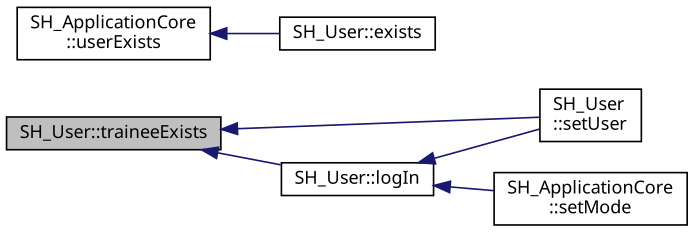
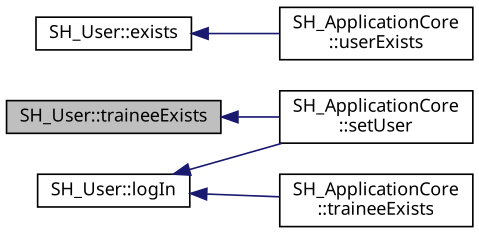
edge "SH_User::exists" -> "SH_ApplicationCore ::userExists": reversed
node "SH_User ::setUser": label "SH_User ::setUser" -> "SH_ApplicationCore ::setUser"
edge "SH_User::logIn" -> "SH_User::traineeExists": removed
node "SH_ApplicationCore ::setMode": label "SH_ApplicationCore ::setMode" -> "SH_ApplicationCore ::traineeExists"
